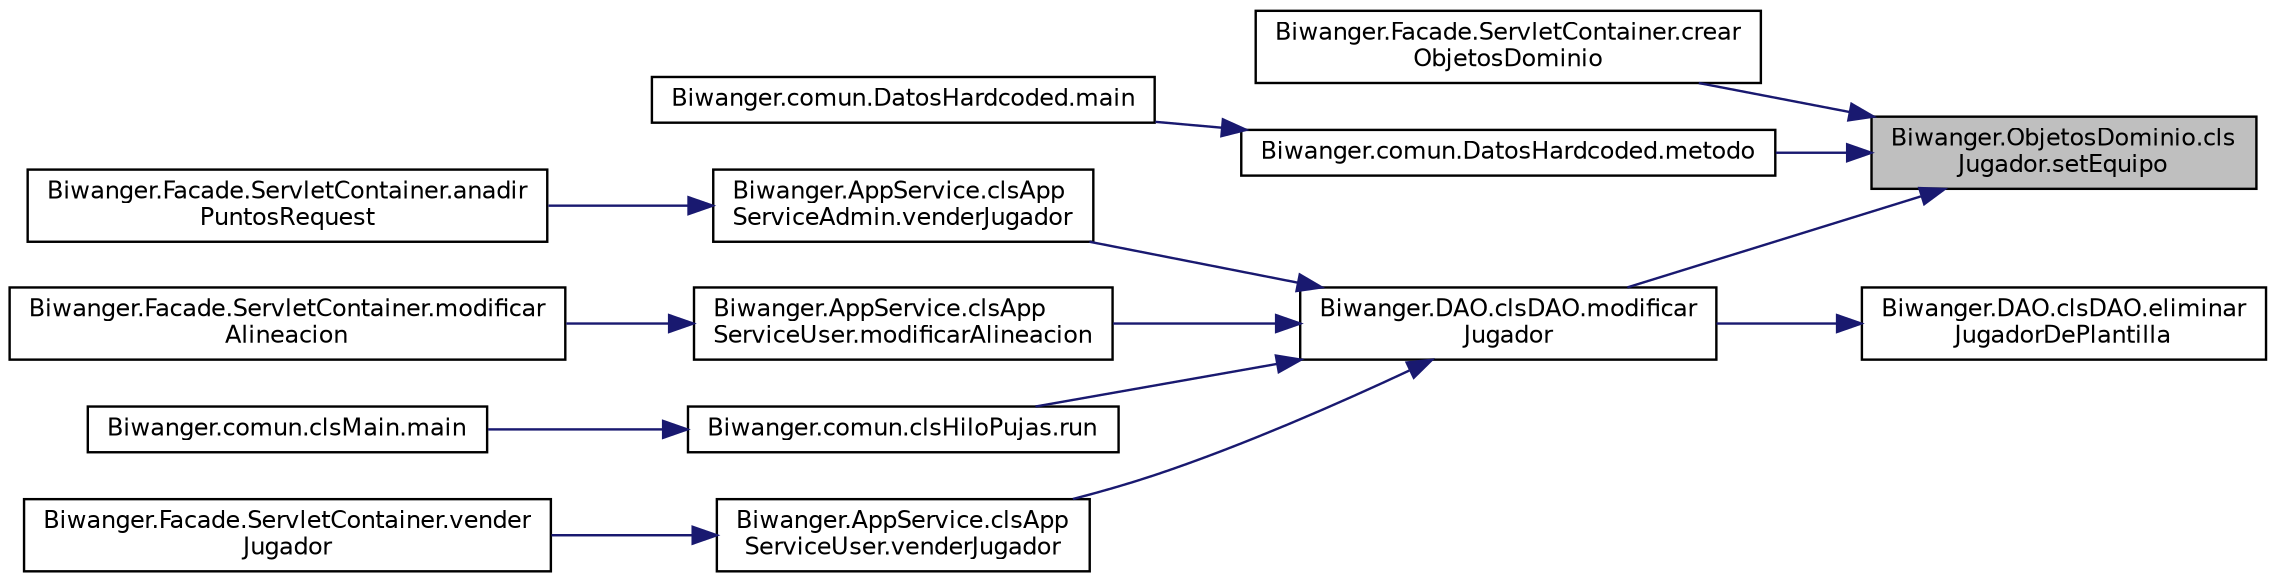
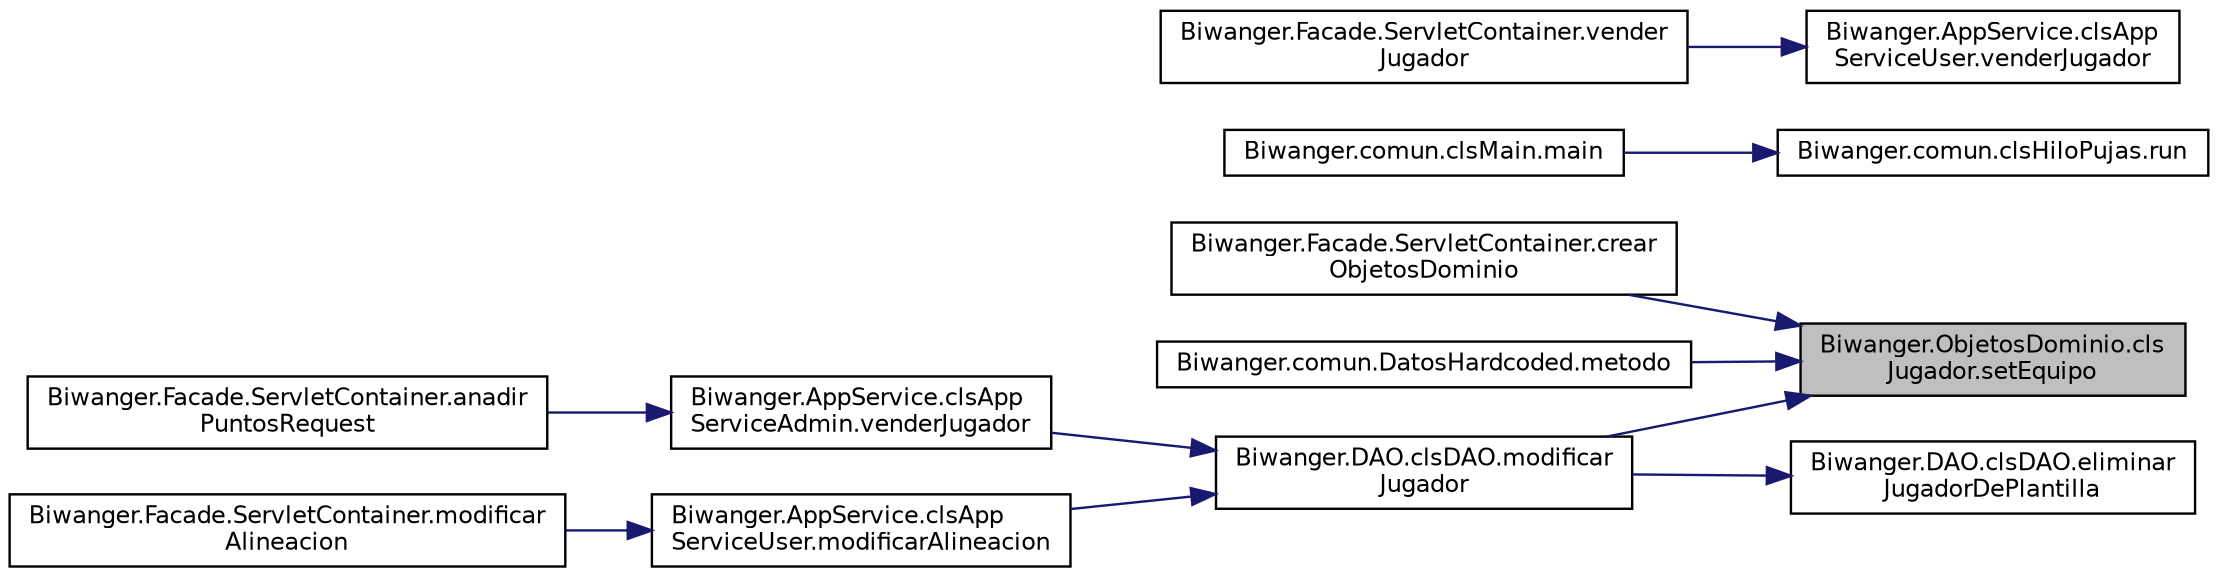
node "Biwanger.comun.DatosHardcoded.main": removed
edge "Biwanger.comun.clsHiloPujas.run" -> "Biwanger.DAO.clsDAO.modificar Jugador": removed
edge "Biwanger.AppService.clsApp ServiceUser.venderJugador" -> "Biwanger.DAO.clsDAO.modificar Jugador": removed
